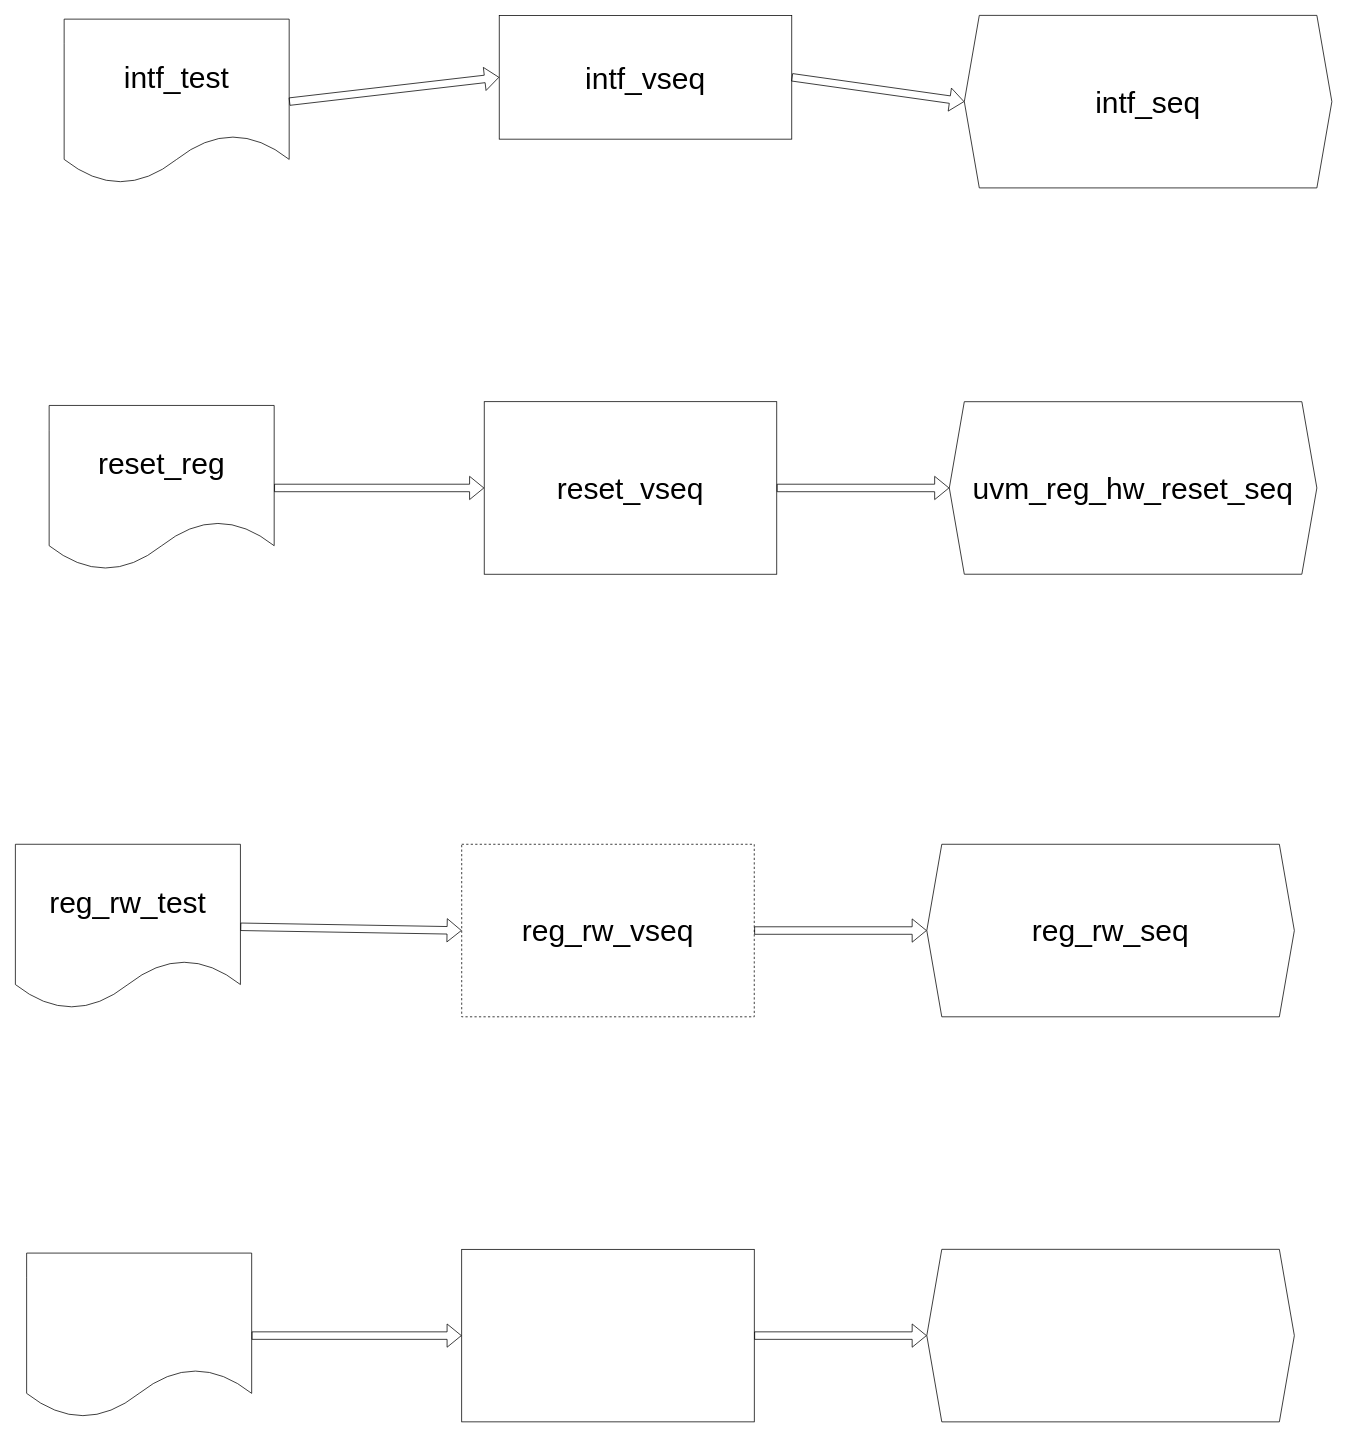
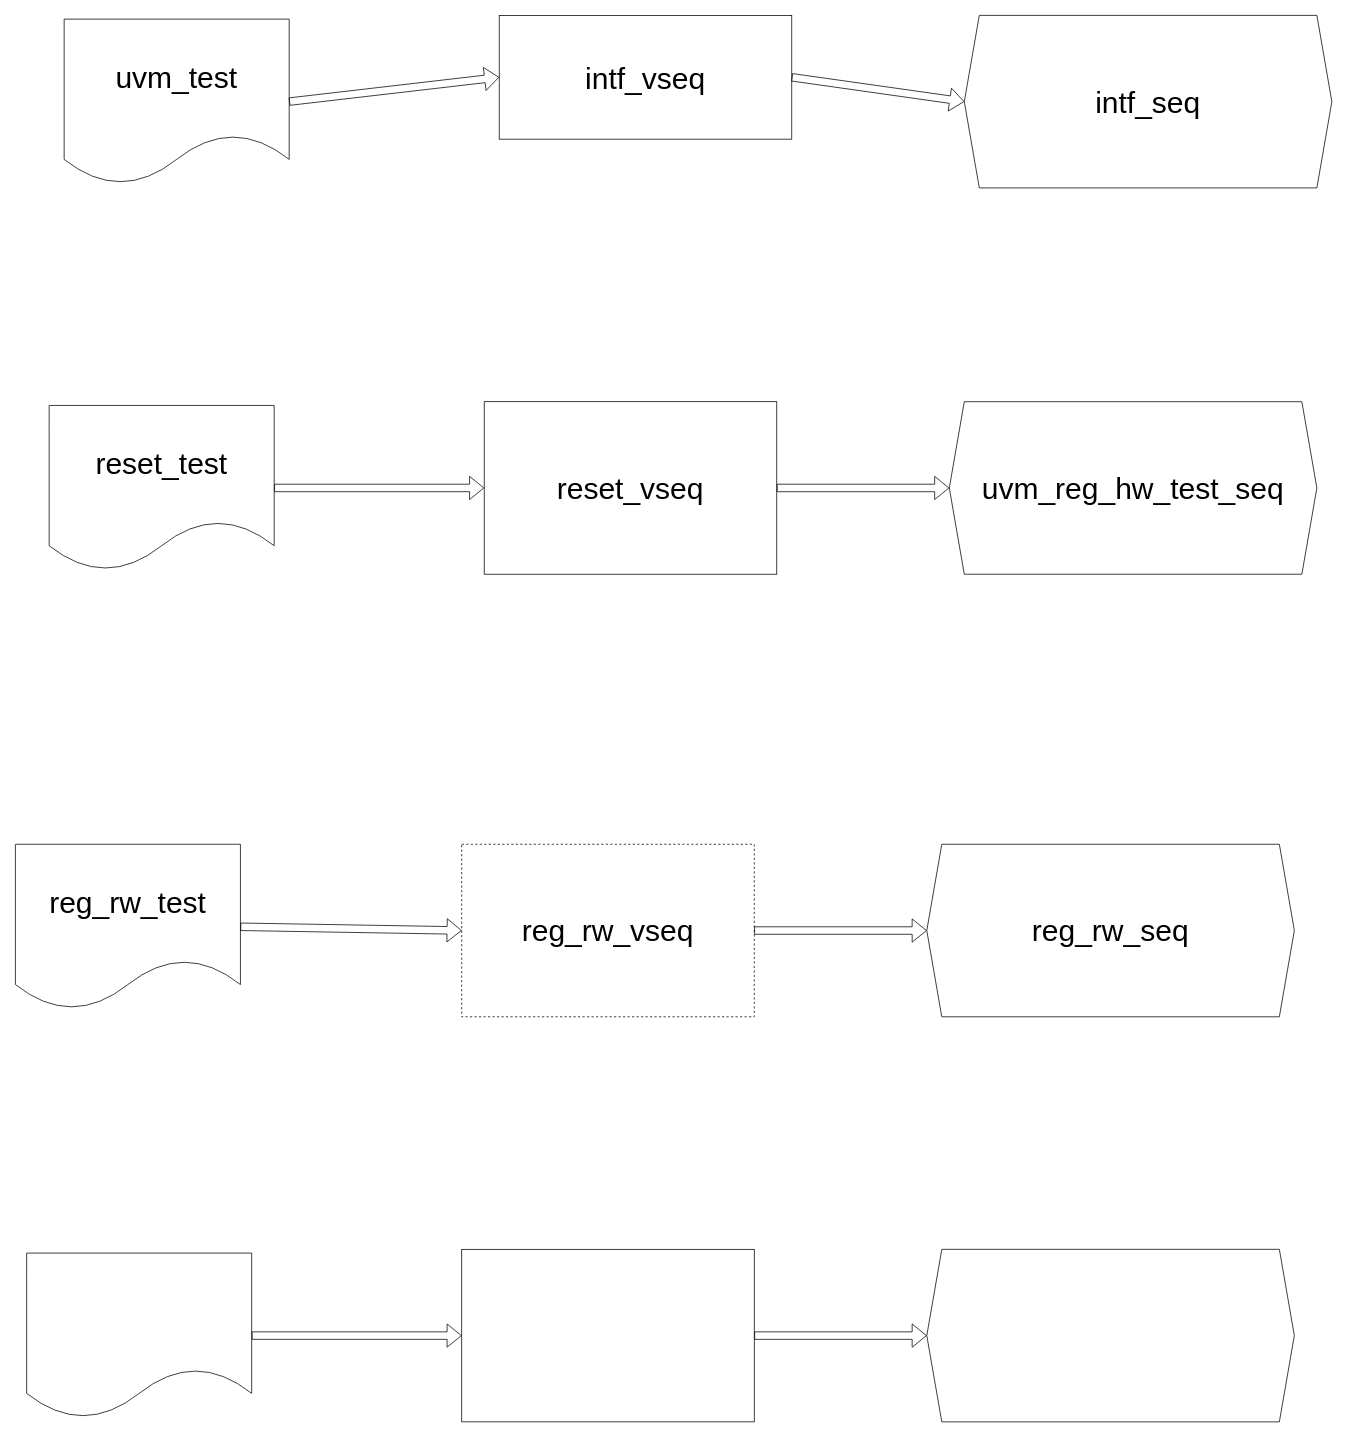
node "intf_test": label "intf_test" -> "uvm_test"
node "reset_reg": label "reset_reg" -> "reset_test"
node "uvm_reg_hw_reset_seq": label "uvm_reg_hw_reset_seq" -> "uvm_reg_hw_test_seq"
